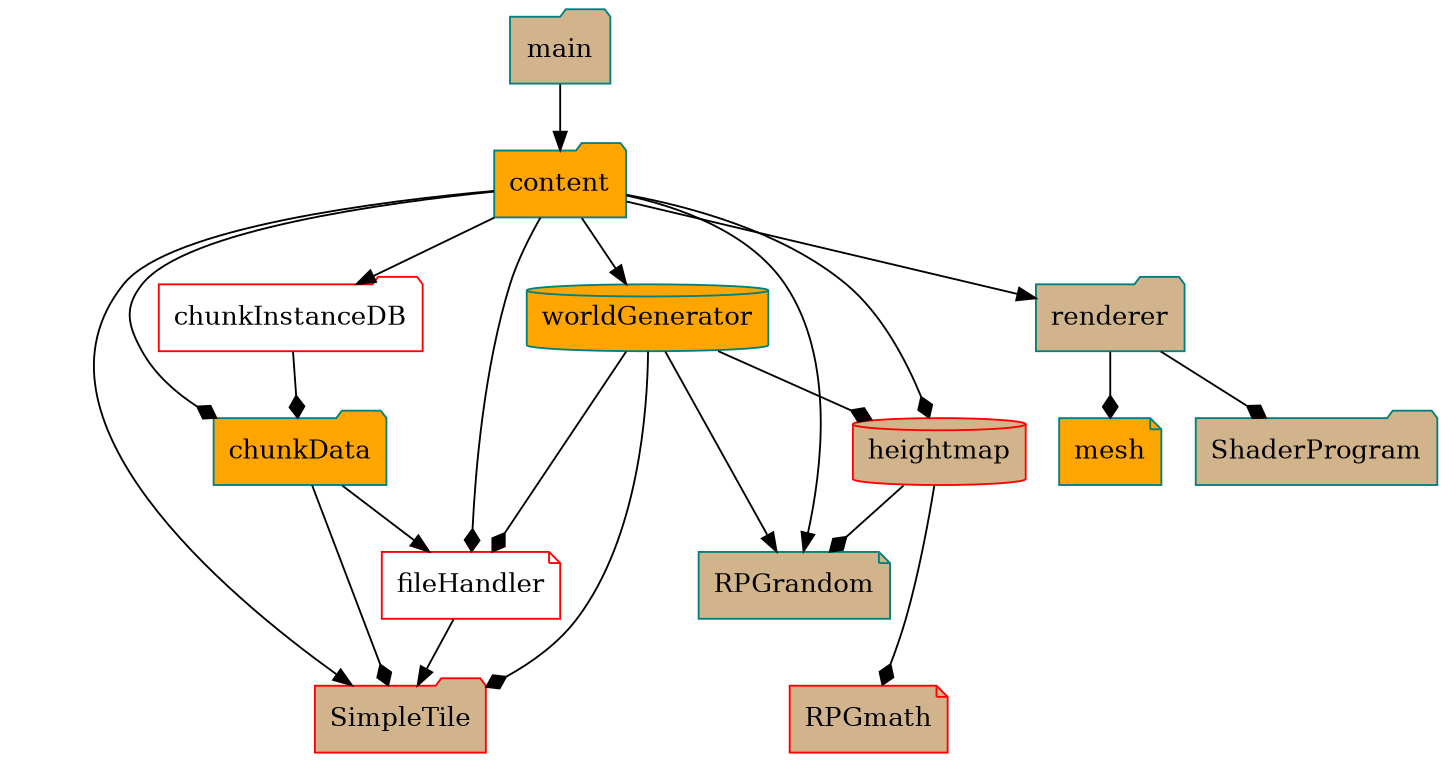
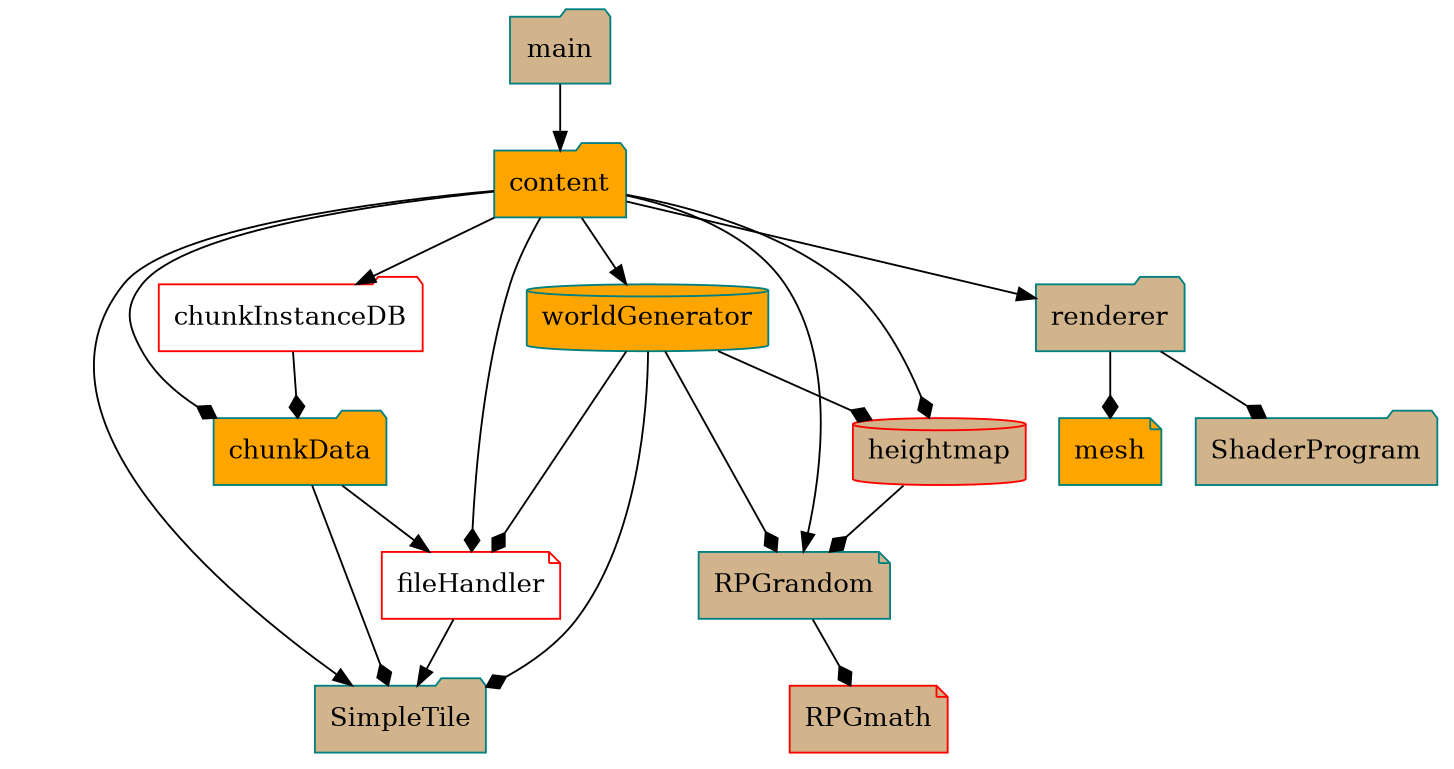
edge "worldGenerator" -> "RPGrandom": arrowhead normal -> diamond
edge "heightmap" -> "RPGmath": now "RPGrandom" -> "RPGmath"
node "SimpleTile": color red -> teal
